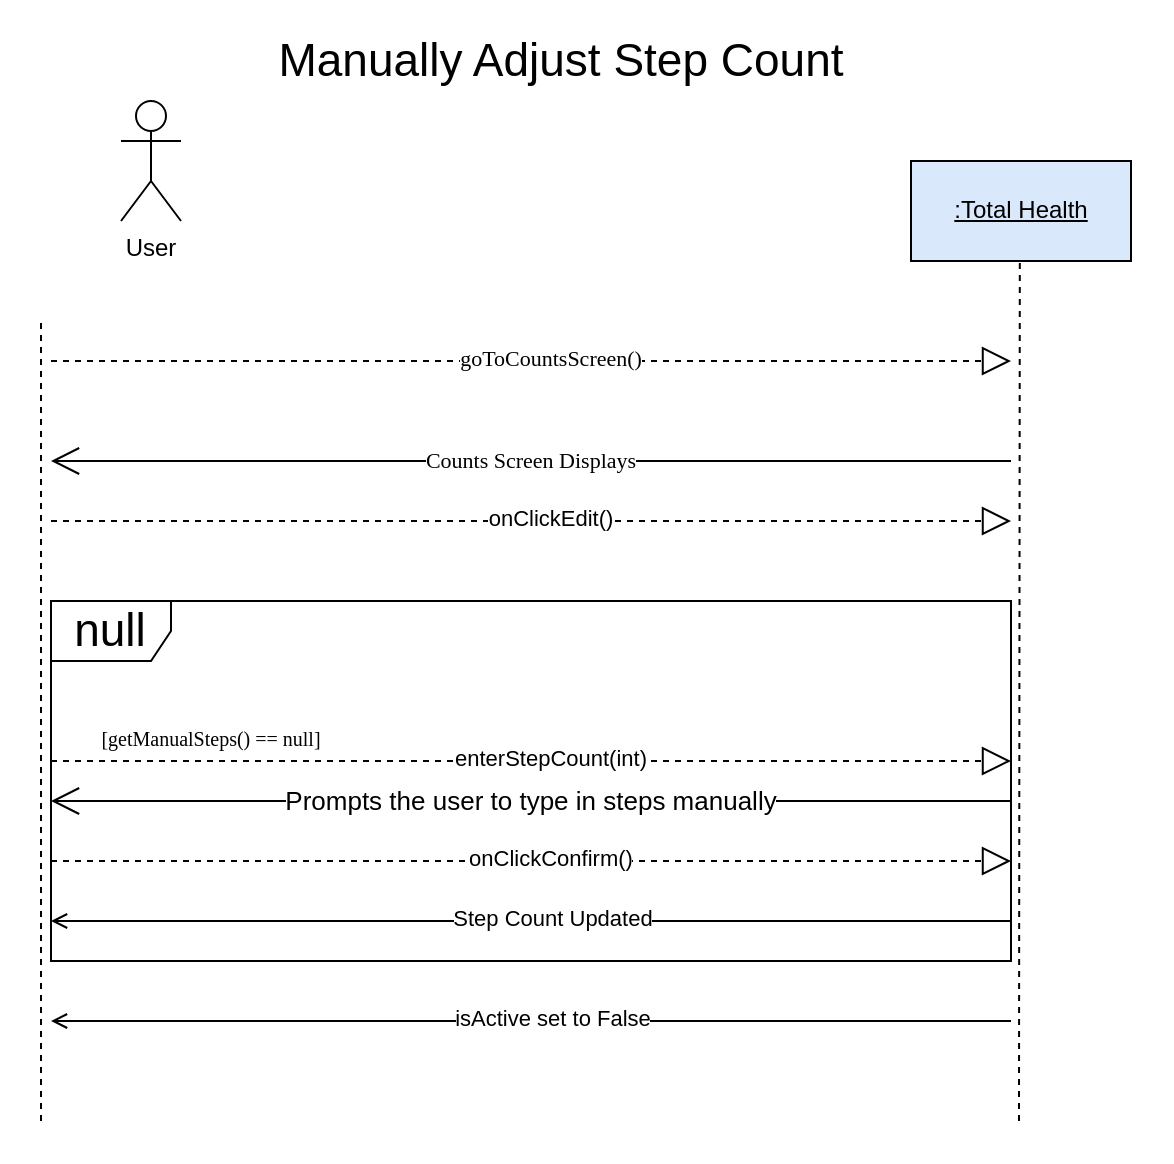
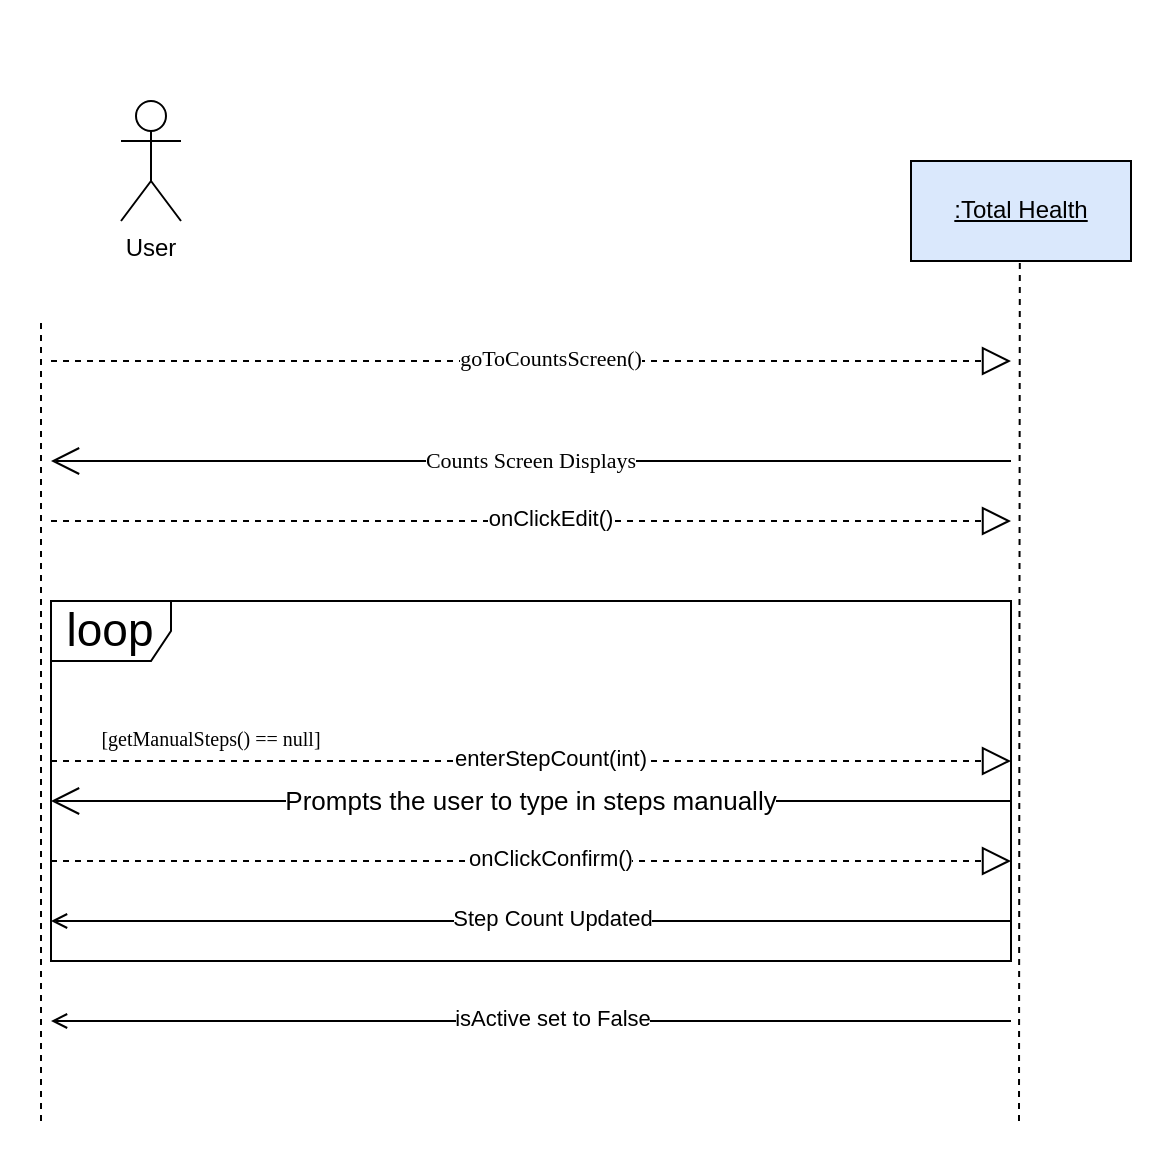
node "Manually Adjust Step Count": removed
node "null": label "null" -> "loop"
